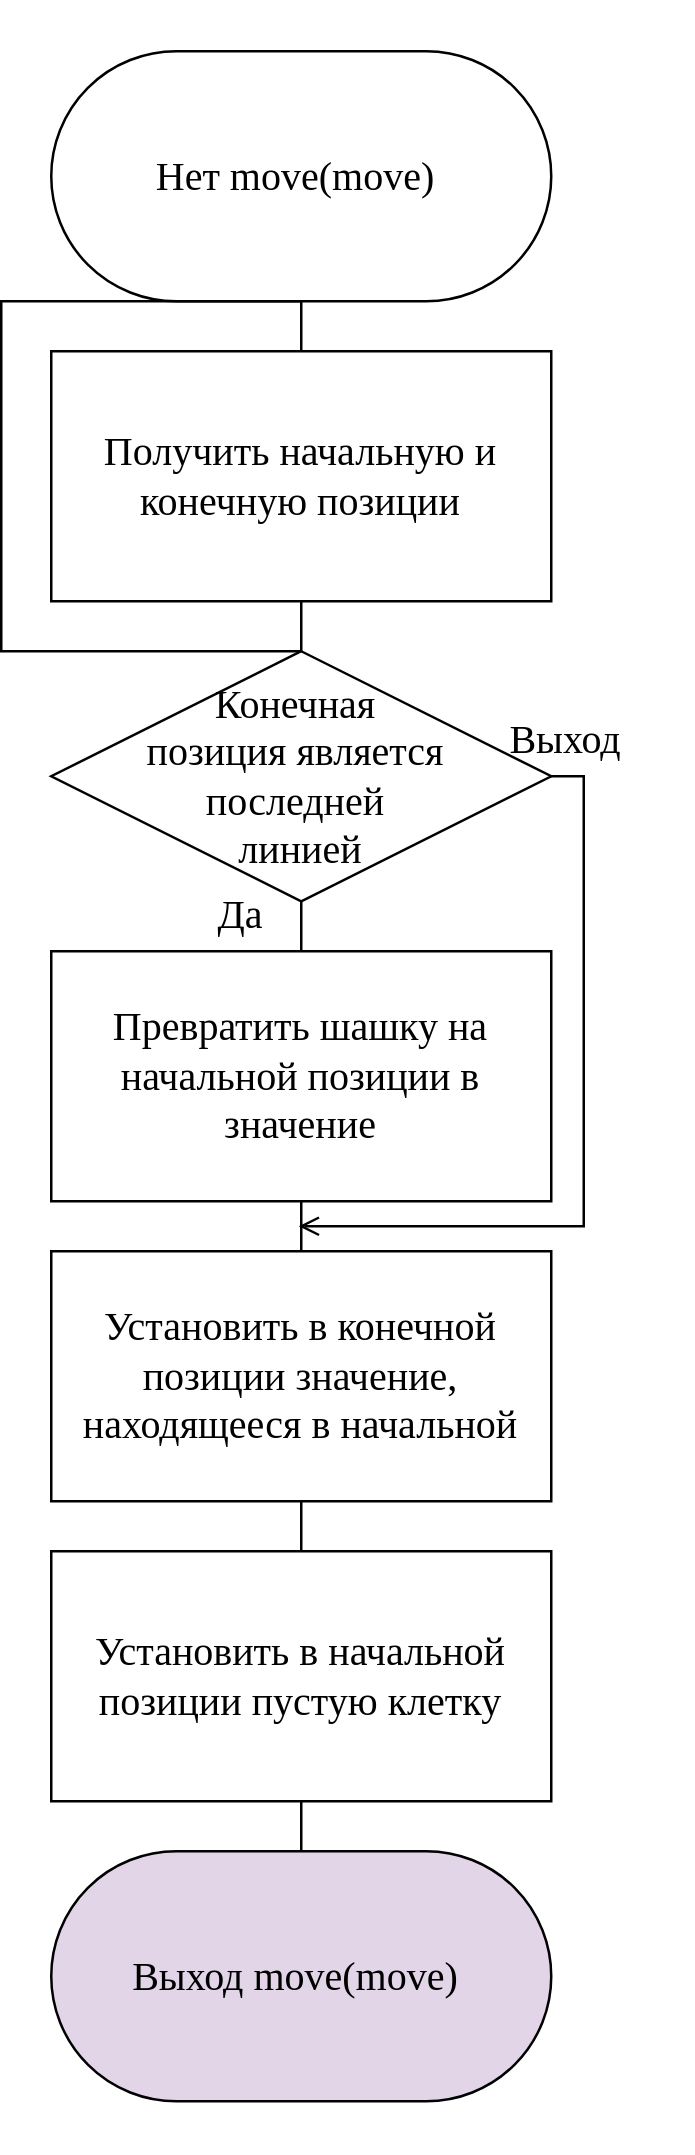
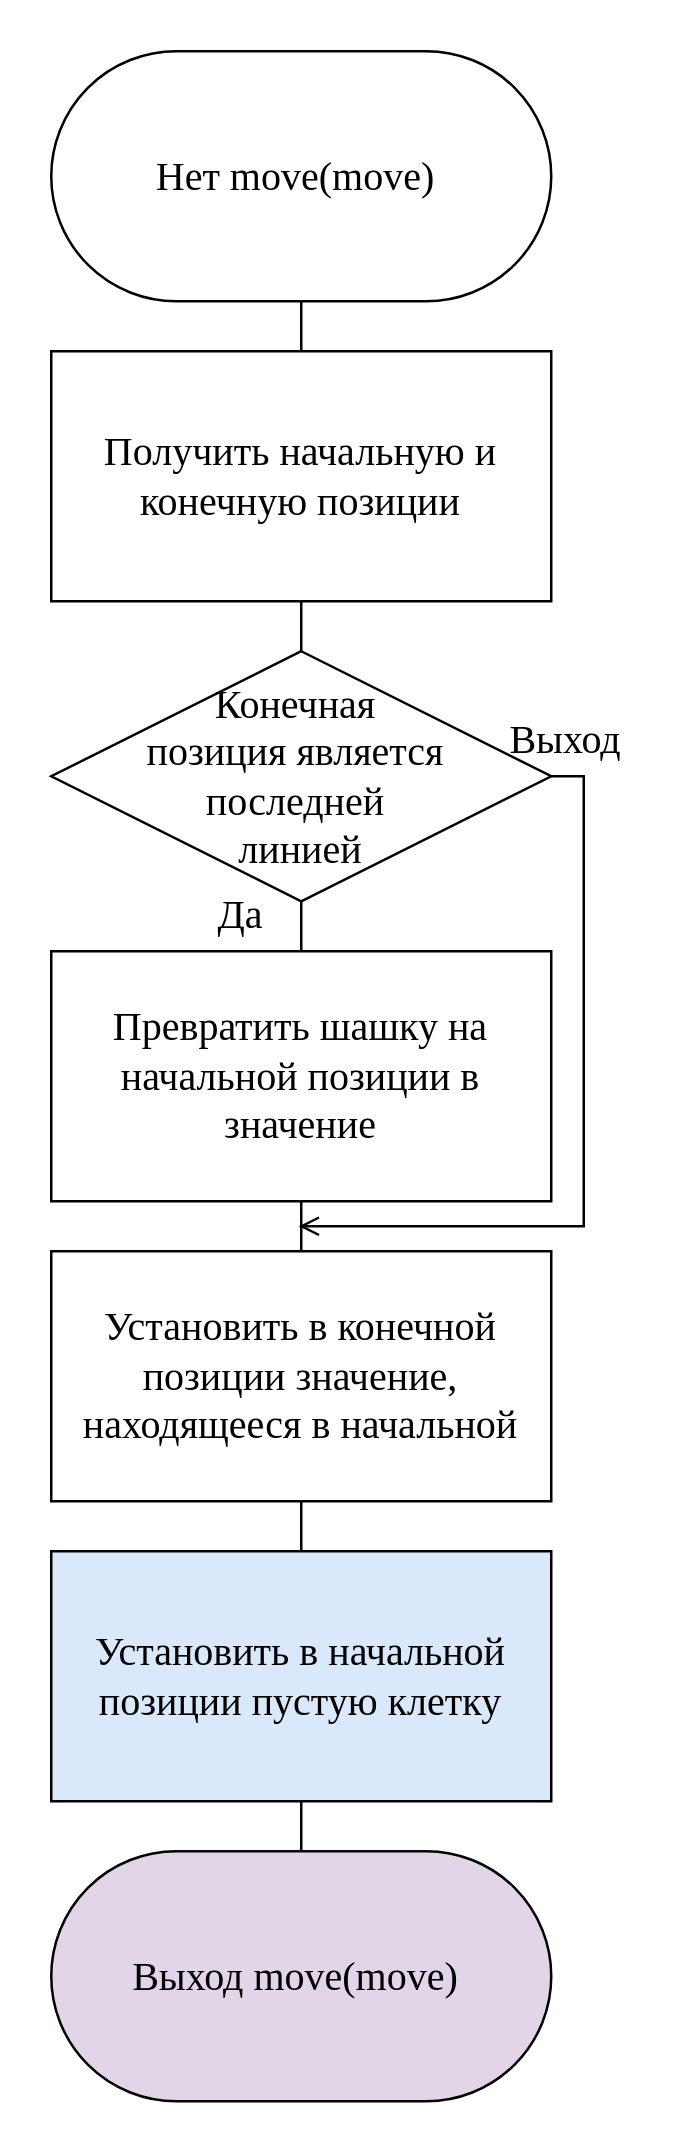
edge "Нет move(move)" -- "Получить начальную и конечную позиции": now "Конечная позиция является последней линией" -- "Получить начальную и конечную позиции"
node "Установить в начальной позиции пустую клетку": fillcolor #ffffff -> #dae8fc
